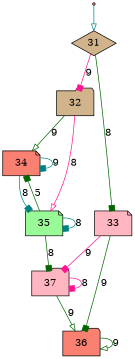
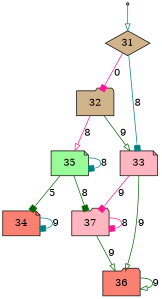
edge "31" -> "32": label "9" -> "0"
edge "31" -> "33": color darkgreen -> teal
edge "32" -> "34": now "32" -> "33"
edge "34" -> "35": removed, label "8"
edge "33" -> "36": arrowhead box -> onormal
